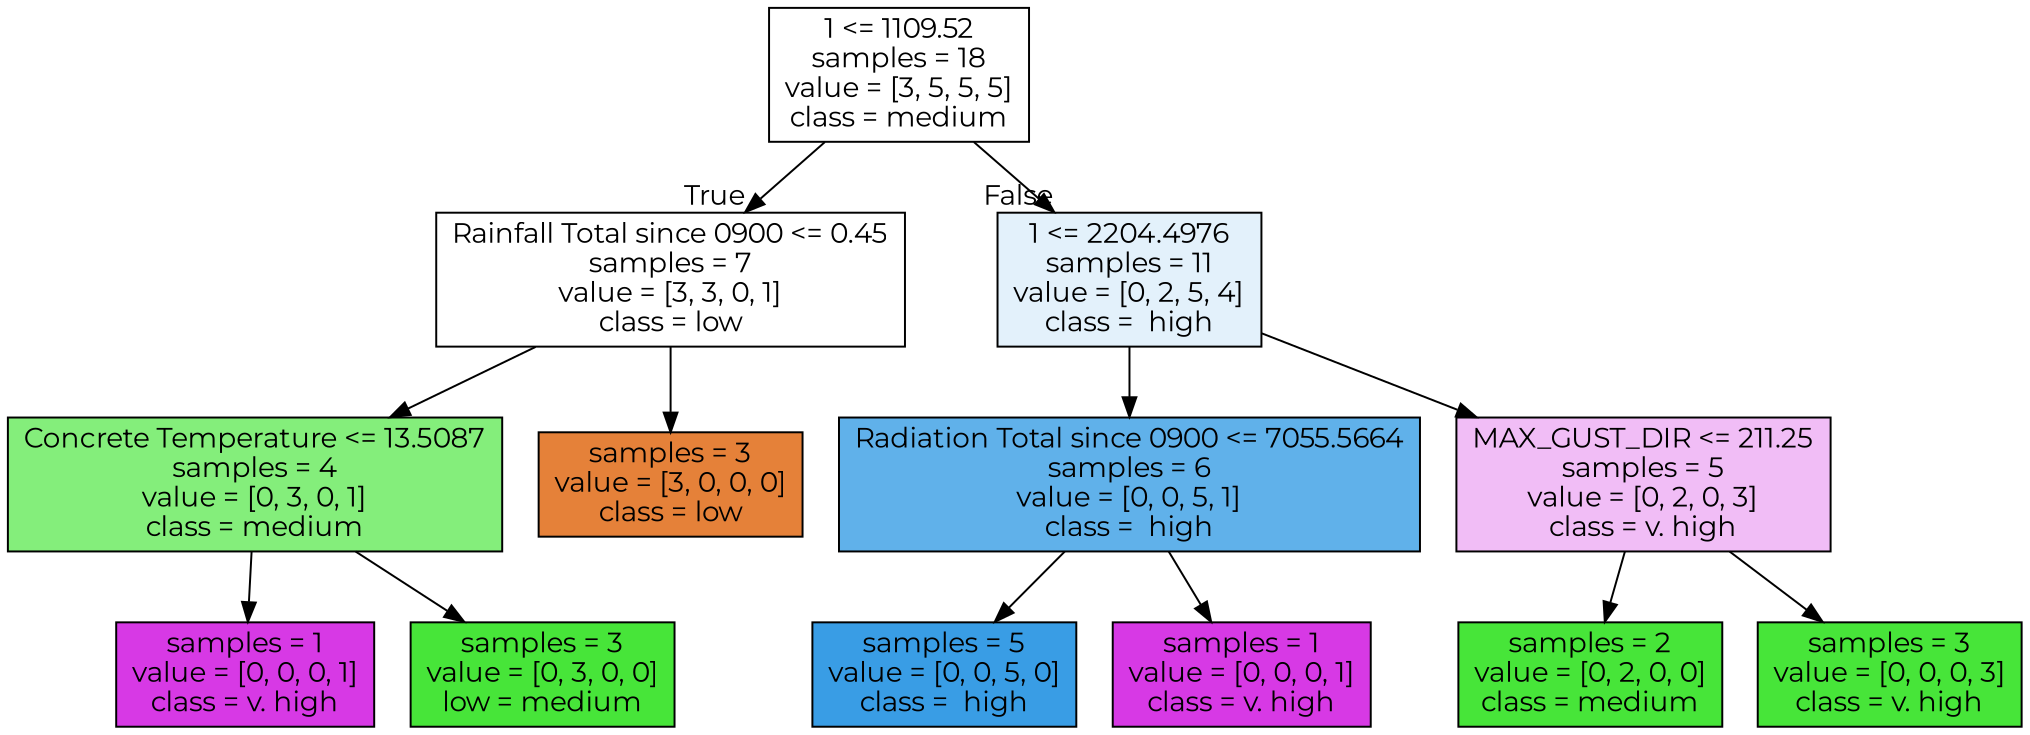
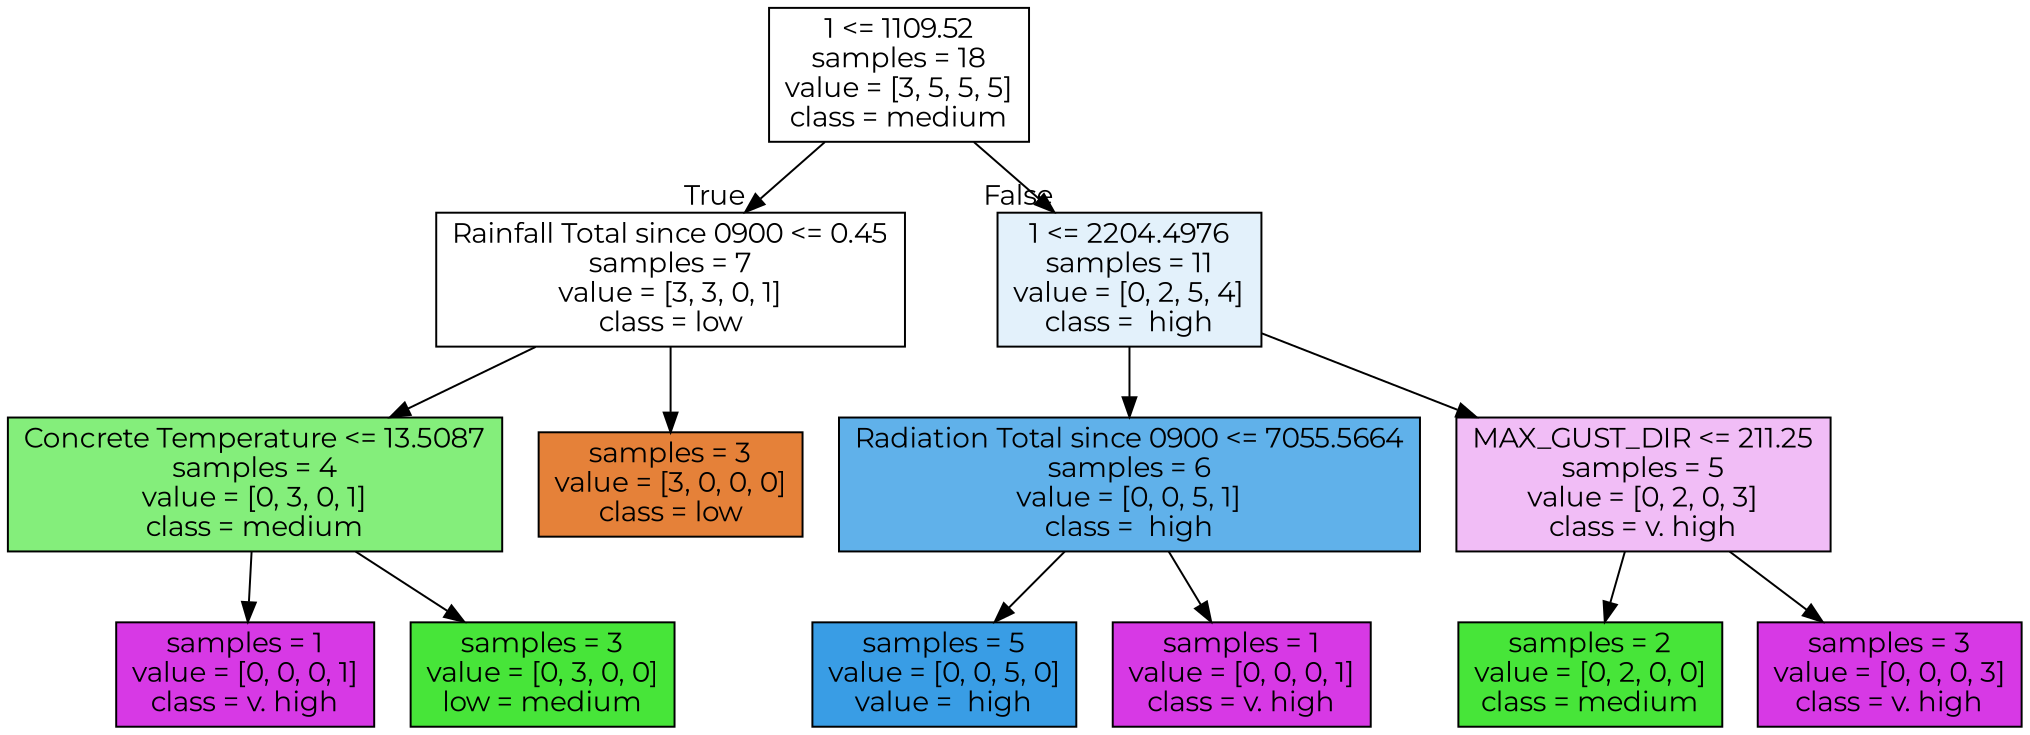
node "samples = 5 value = [0, 0, 5, 0] class =  high": label "samples = 5 value = [0, 0, 5, 0] class =  high" -> "samples = 5 value = [0, 0, 5, 0] value =  high"
node "samples = 3 value = [0, 0, 0, 3] class = v. high": fillcolor #47e539ff -> #d739e5ff
